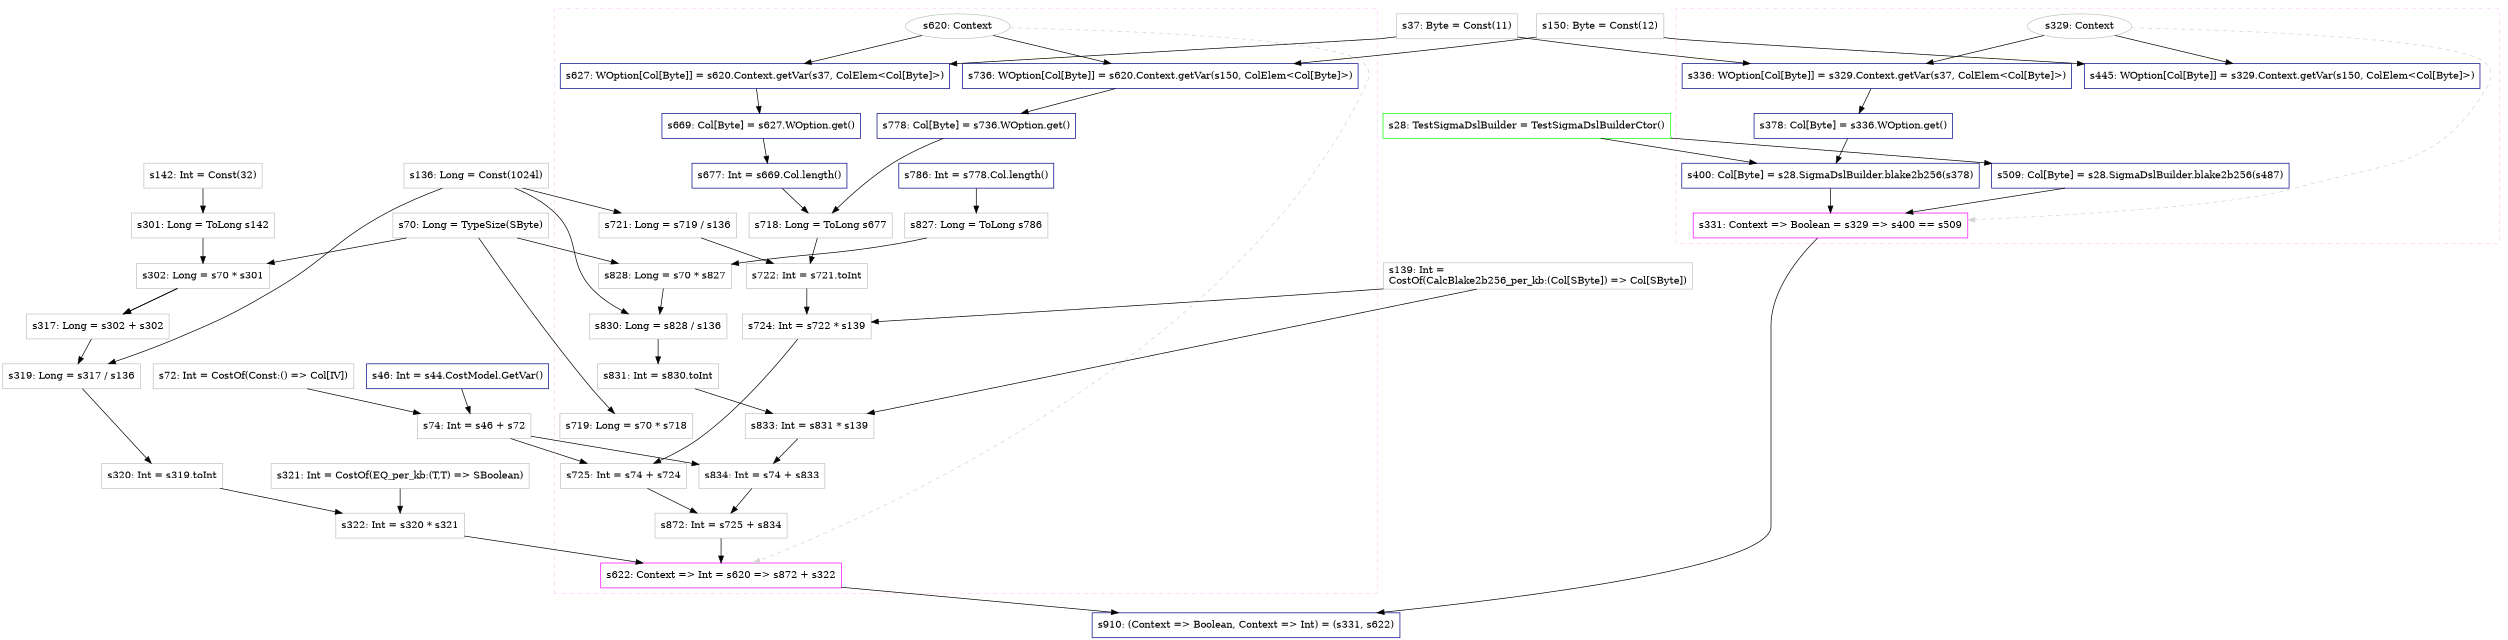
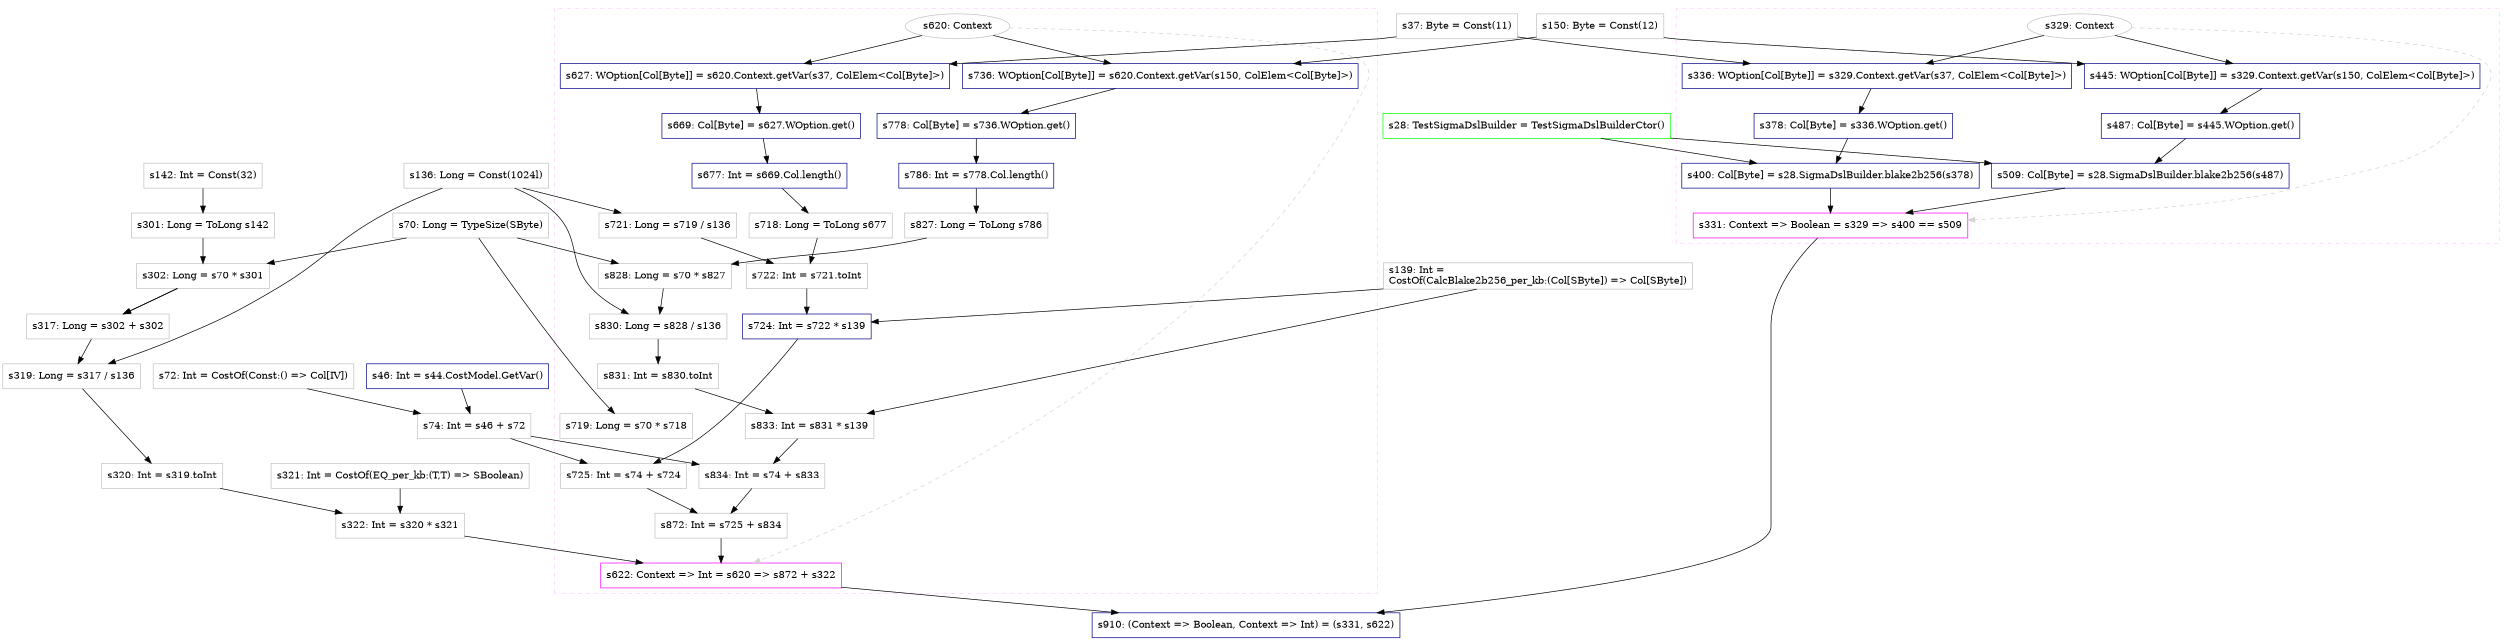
node "s487: Col[Byte] = s445.WOption.get()": added
edge "s778: Col[Byte] = s736.WOption.get()" -> "s718: Long = ToLong s677": now "s778: Col[Byte] = s736.WOption.get()" -> "s786: Int = s778.Col.length()"
node "s724: Int = s722 * s139": color gray -> darkblue
